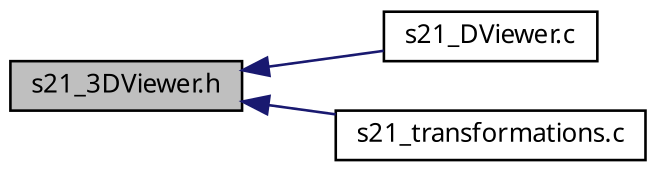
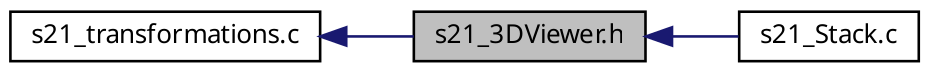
node "s21_DViewer.c": label "s21_DViewer.c" -> "s21_Stack.c"
edge "s21_transformations.c" -> "s21_3DViewer.h": reversed
